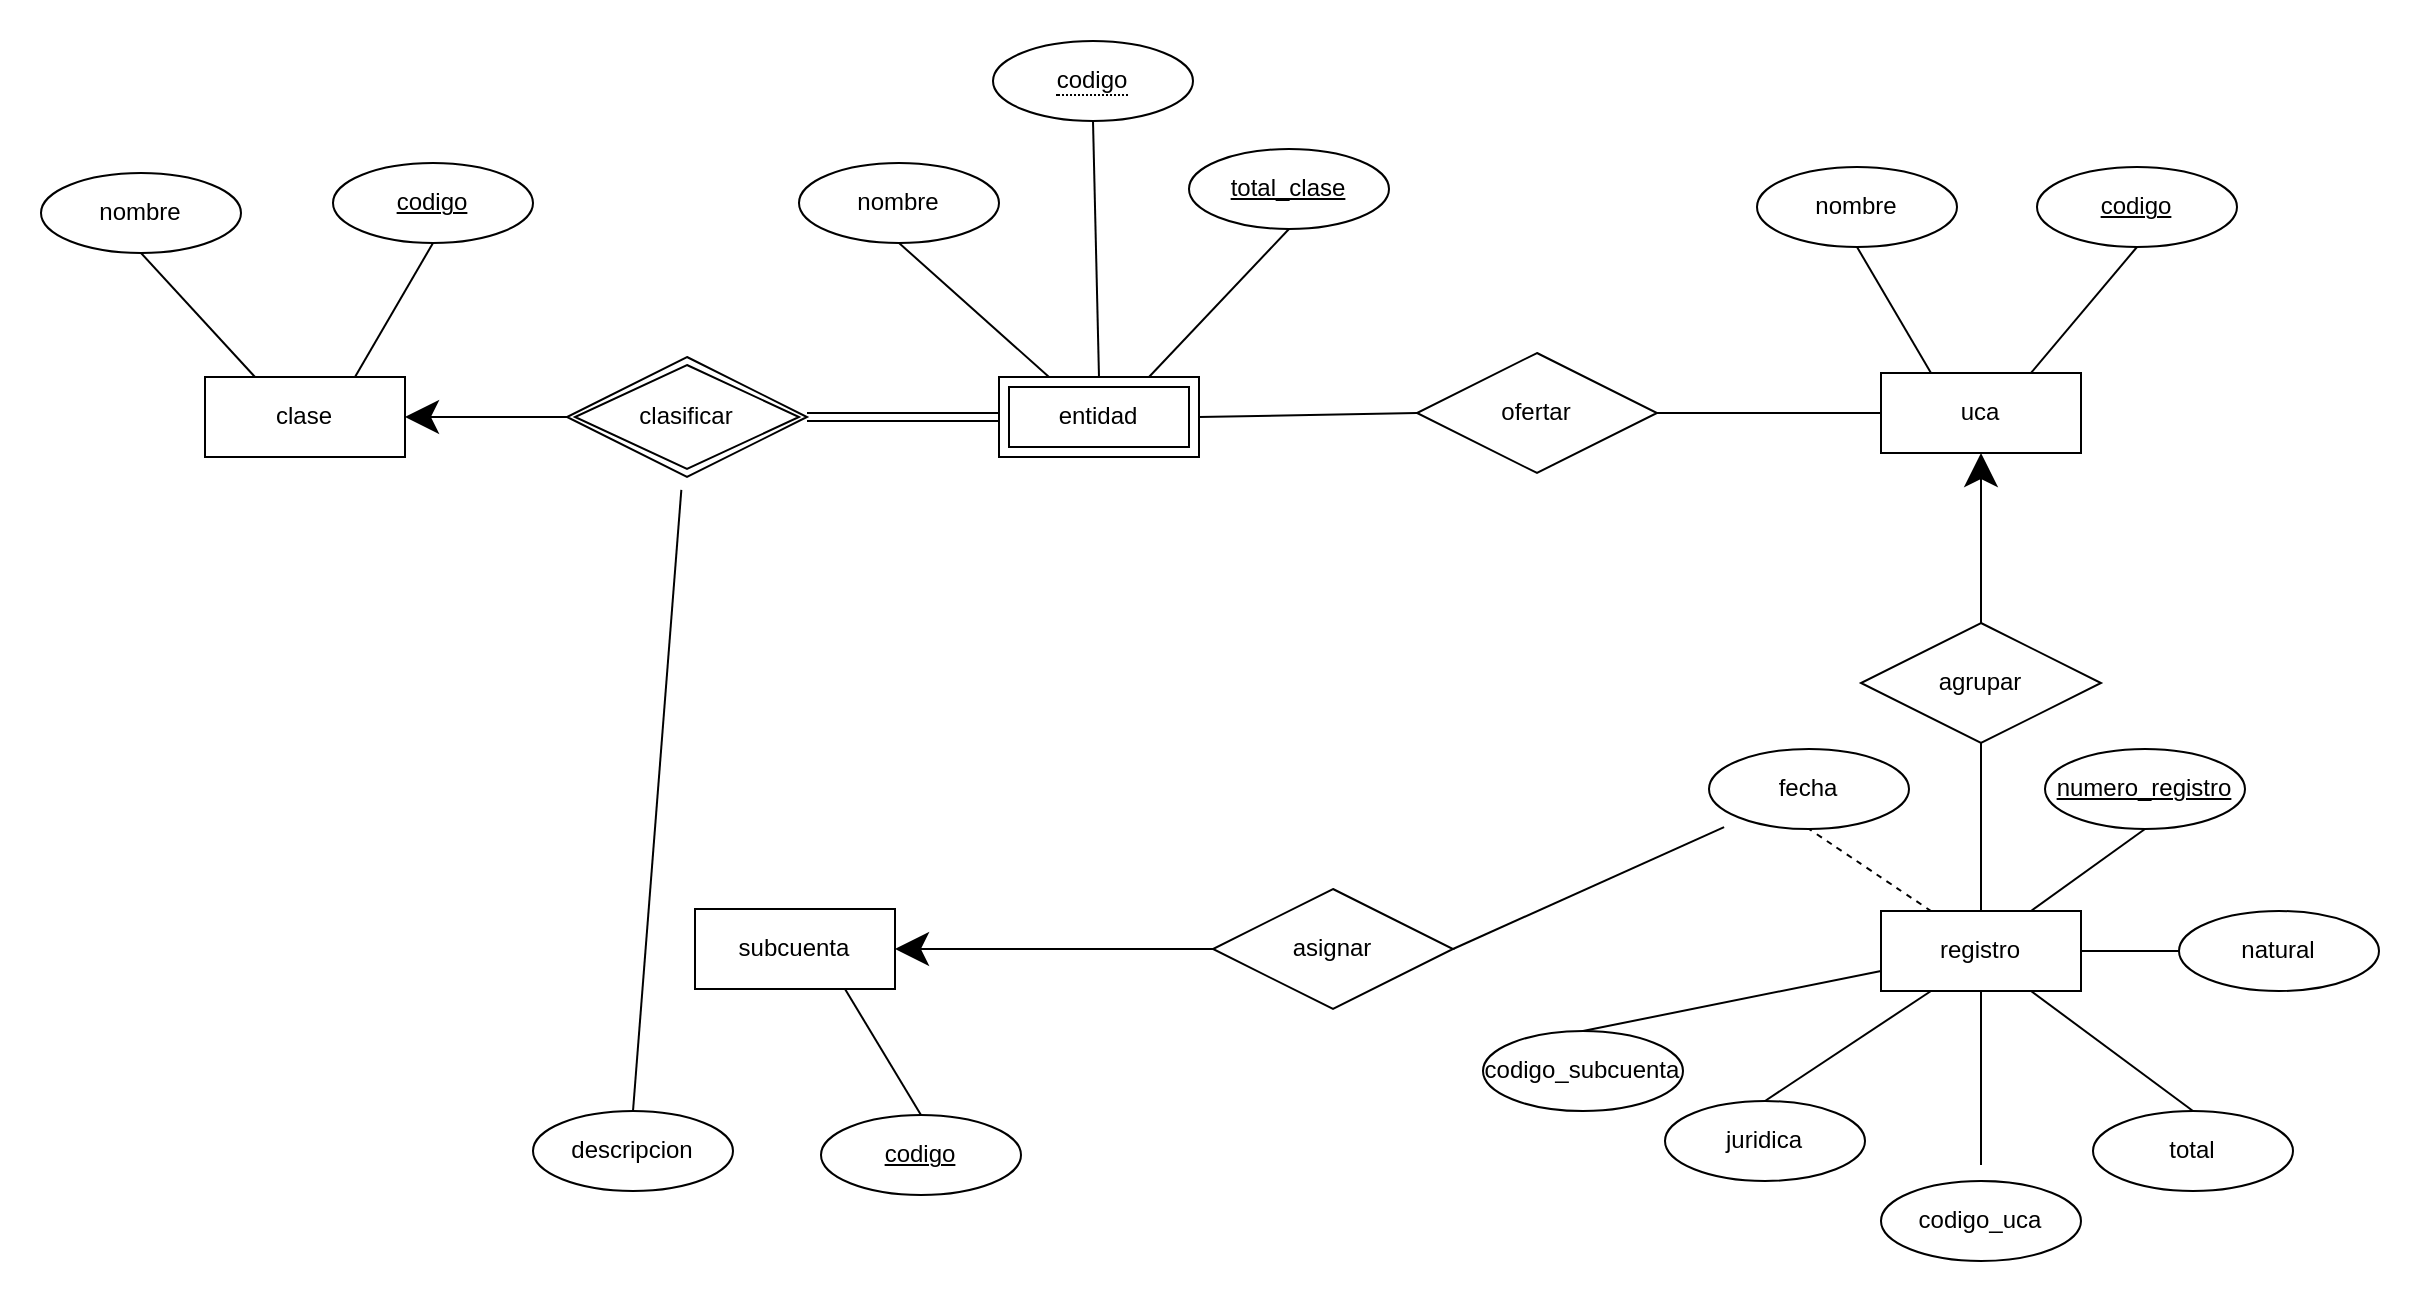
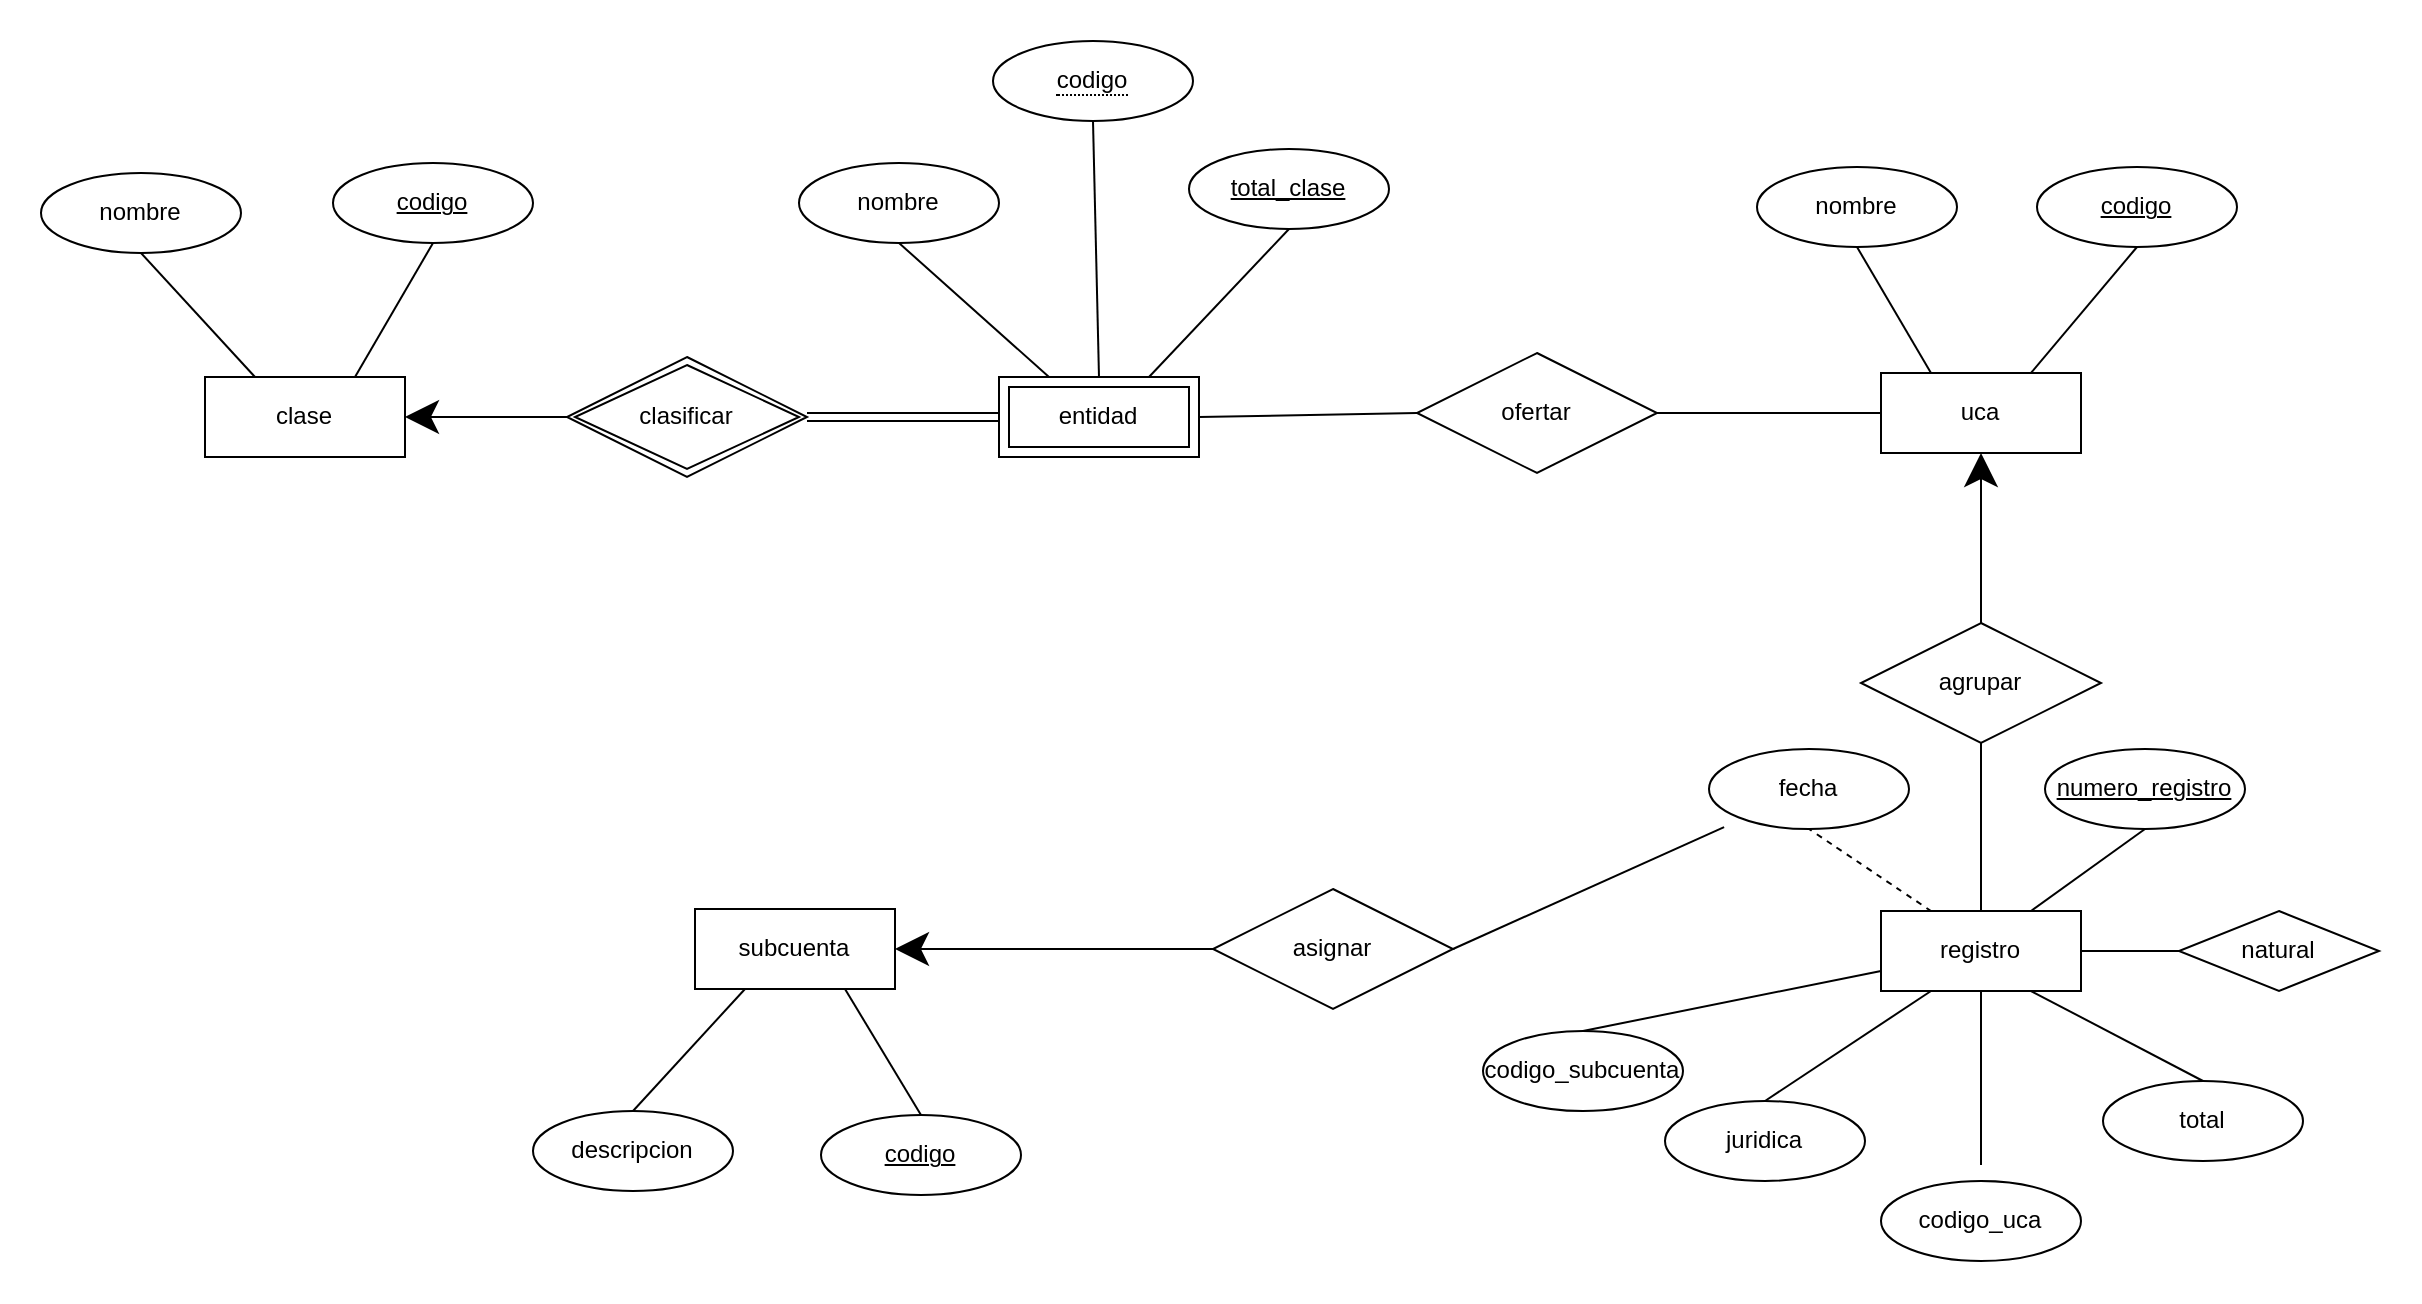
edge "clasificar" -- "descripcion": now "subcuenta" -- "descripcion"
node "natural": shape ellipse -> diamond
node "total": moved (2193, 1151) -> (2203, 1121)
